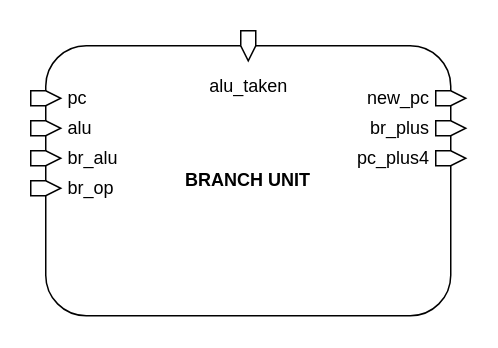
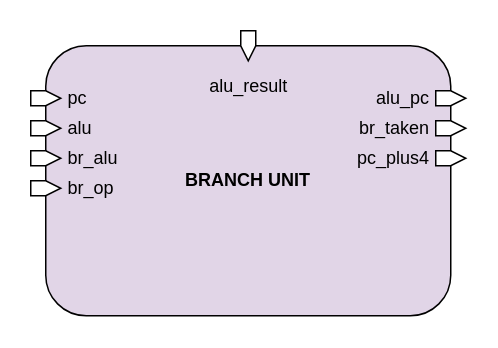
node "alu_taken": label "alu_taken" -> "alu_result"
node "new_pc": label "new_pc" -> "alu_pc"
node "br_plus": label "br_plus" -> "br_taken"
node "BRANCH UNIT": fillcolor #ffffff -> #e1d5e7
